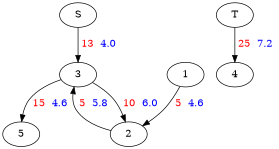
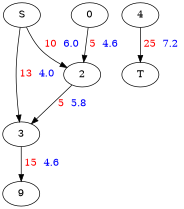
edge "T" -> "4": reversed
node "1": label "1" -> "0"
edge "3" -> "2": now "S" -> "2"
node "5": label "5" -> "9"
